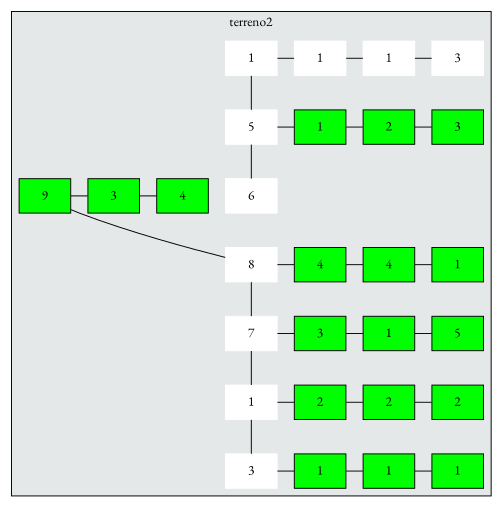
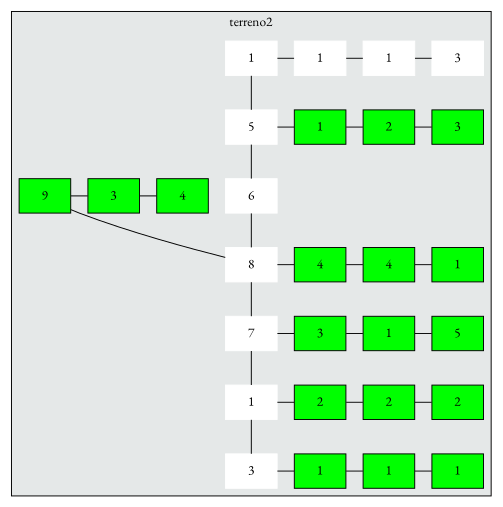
edge "6" -- "8": added
